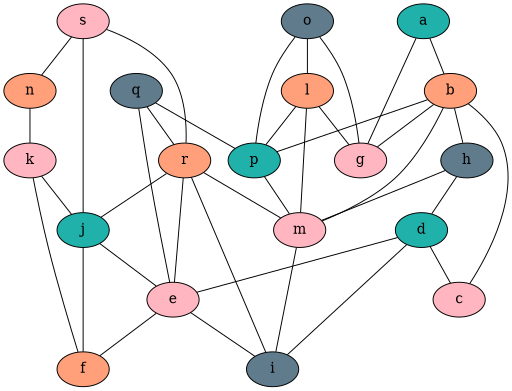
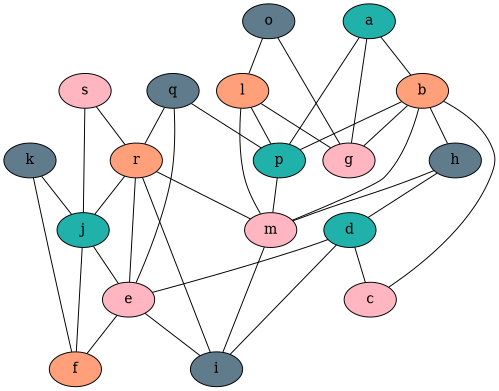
edge "o" -- "p": now "a" -- "p"
node "n": removed
node "k": fillcolor lightpink -> lightskyblue4
